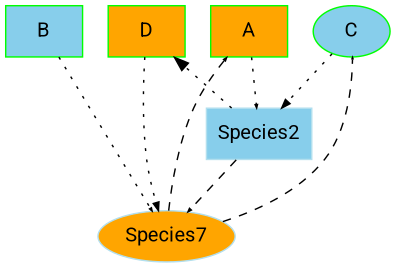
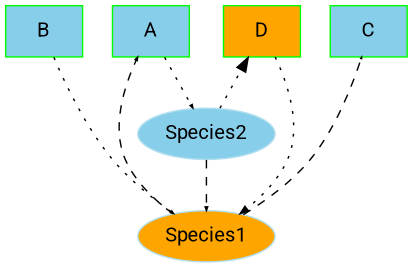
node "A": fillcolor orange -> skyblue
node "C": shape ellipse -> box
edge "C" -> "Species2": removed
node "Species2": shape box -> ellipse
node "Species7": label "Species7" -> "Species1"
